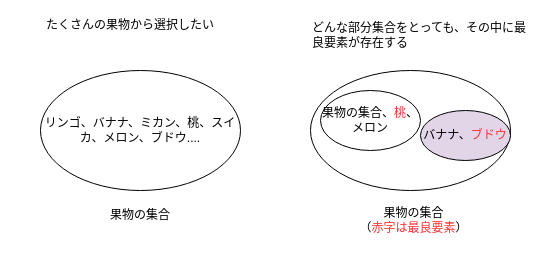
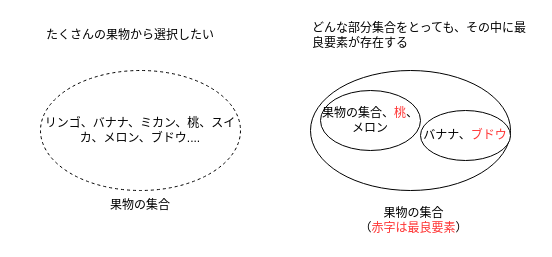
node "たくさんの果物から選択したい": moved (131, 26) -> (131, 36)
node "リンゴ、バナナ、ミカン、桃、スイカ、メロン、ブドウ....": style solid -> dashed
node "バナナ、ブドウ": fillcolor #e1d5e7 -> #ffffff
node "果物の集合": moved (141, 216) -> (141, 206)
